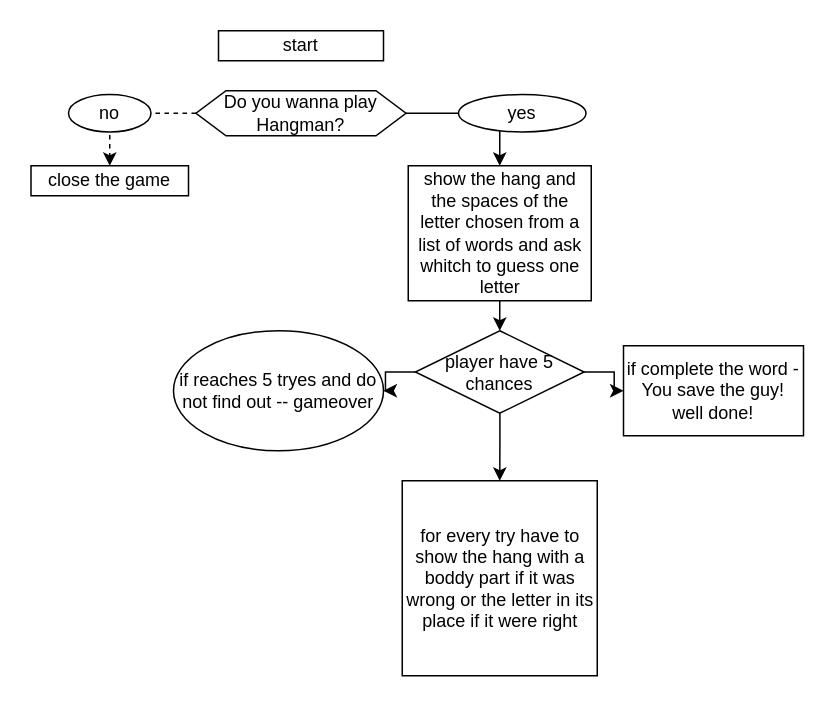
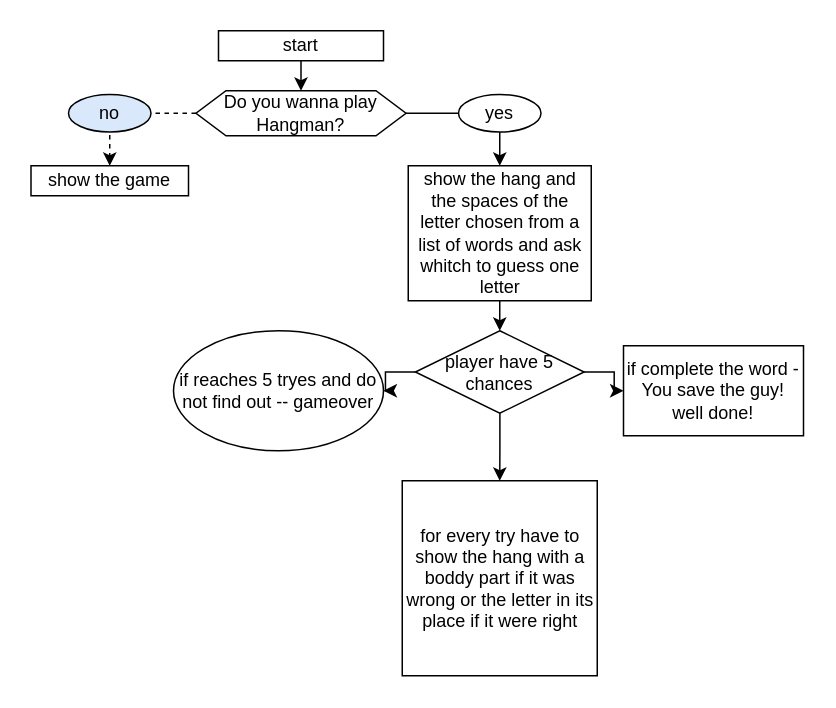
edge "start" -> "Do you wanna play Hangman?": added
node "no": fillcolor #ffffff -> #dae8fc
node "yes": size 128x38 -> 83x38
node "close the game": label "close the game" -> "show the game"
